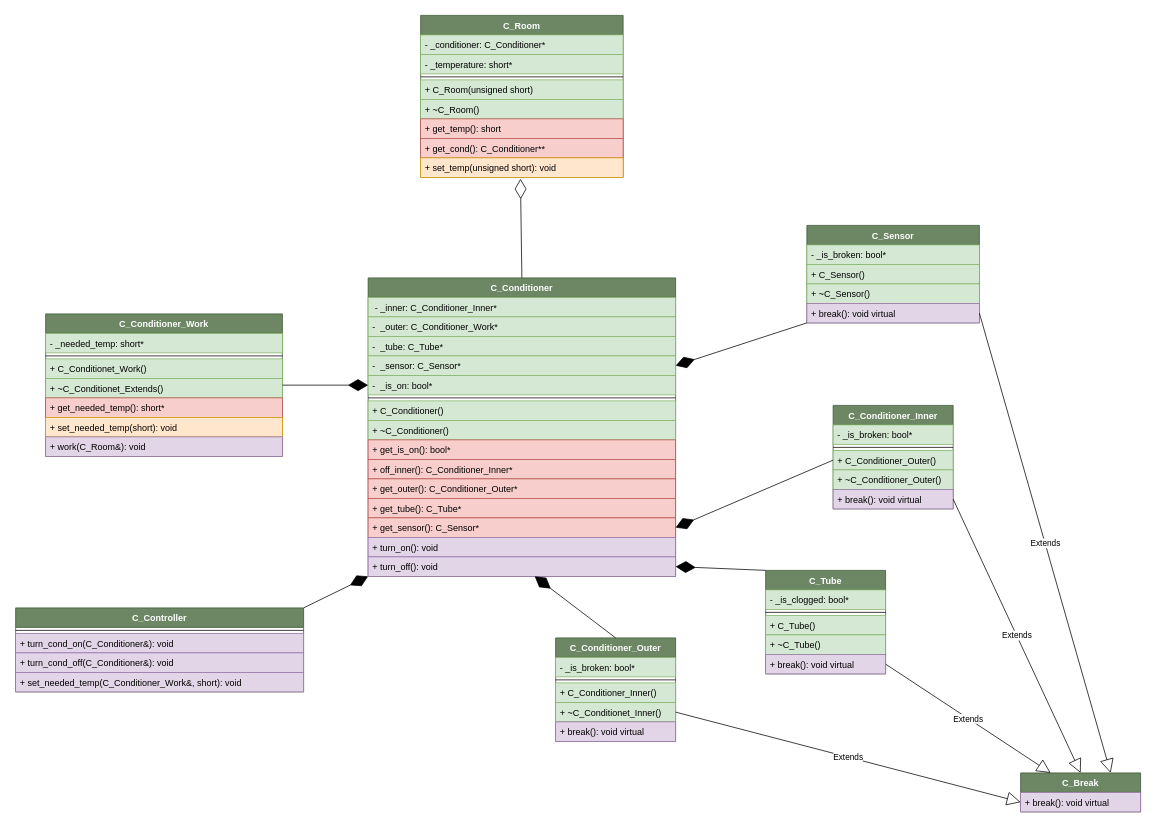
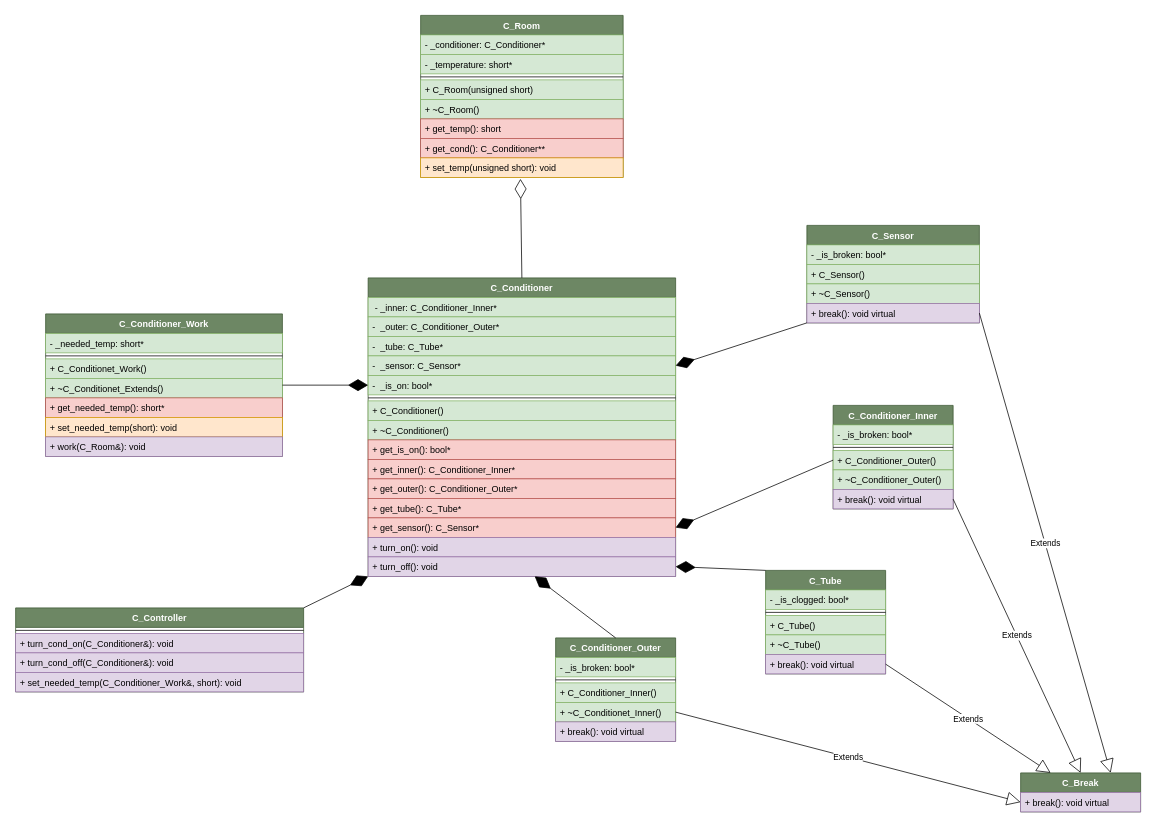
node "- _outer: C_Conditioner_Work*": label "- _outer: C_Conditioner_Work*" -> "- _outer: C_Conditioner_Outer*"
node "+ off_inner(): C_Conditioner_Inner*": label "+ off_inner(): C_Conditioner_Inner*" -> "+ get_inner(): C_Conditioner_Inner*"
